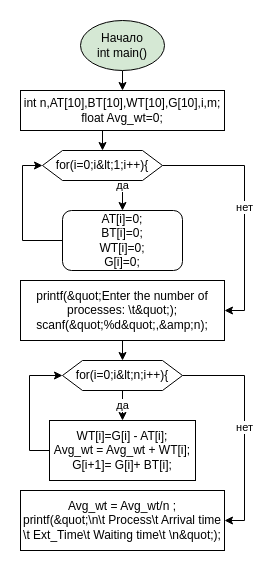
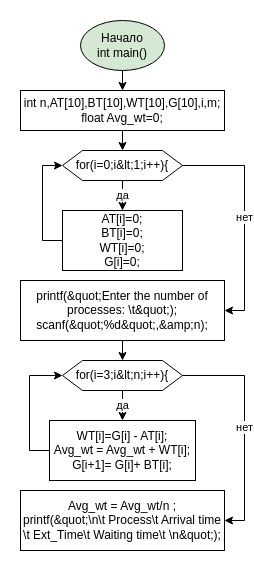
node "for(i=0;i&lt;1;i++){": moved (103, 166) -> (123, 166)
node "AT[i]=0; BT[i]=0; WT[i]=0; G[i]=0;": shape rounded rectangle -> rectangle
node "for(i=0;i&lt;n;i++){": label "for(i=0;i&lt;n;i++){" -> "for(i=3;i&lt;n;i++){"
